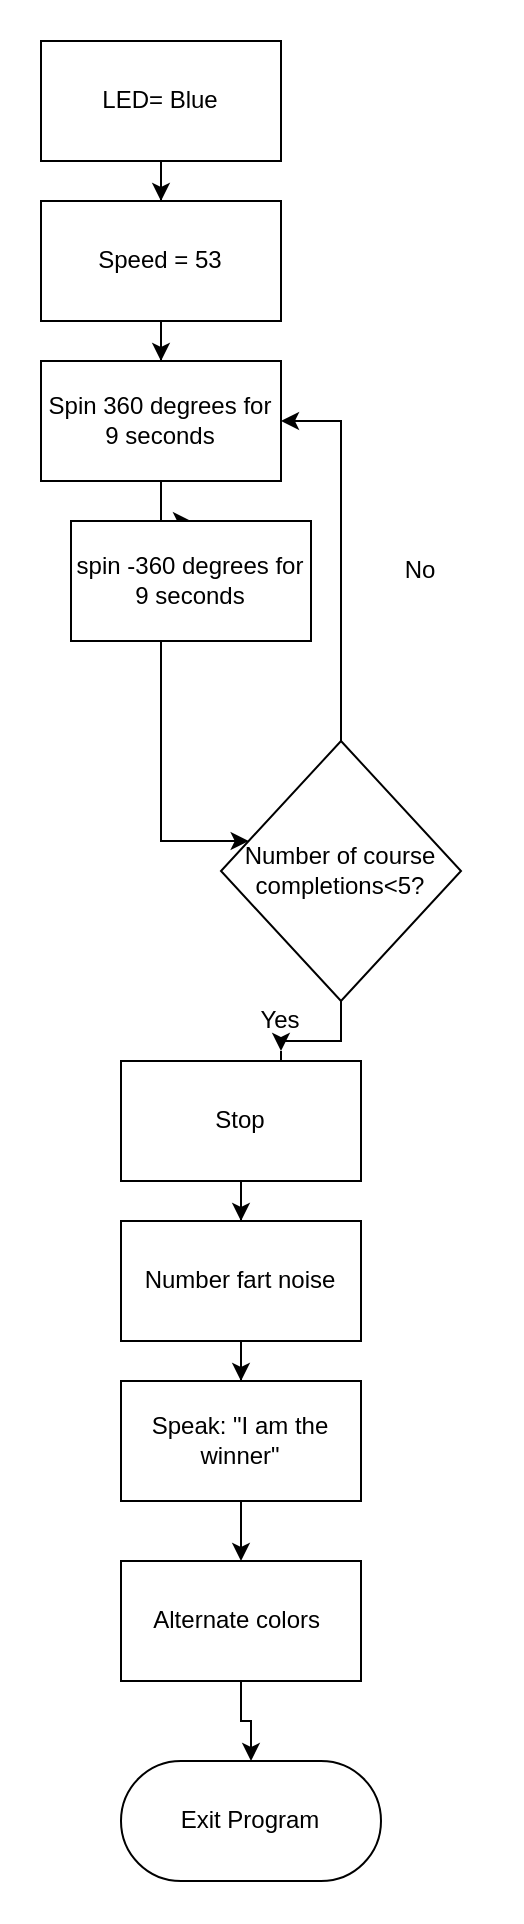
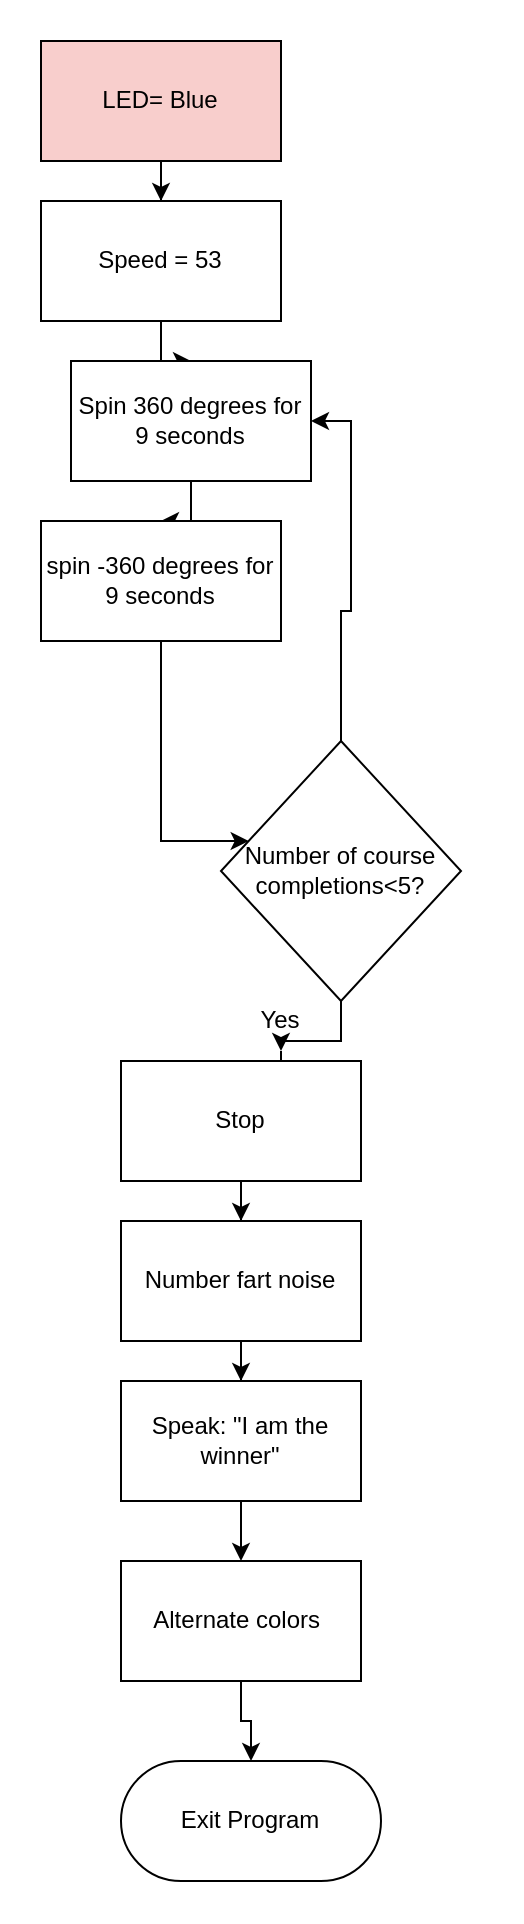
node "LED= Blue": fillcolor #ffffff -> #f8cecc
node "Spin 360 degrees for 9 seconds": moved (161, 421) -> (191, 421)
node "No": removed
node "spin -360 degrees for 9 seconds": moved (191, 581) -> (161, 581)
